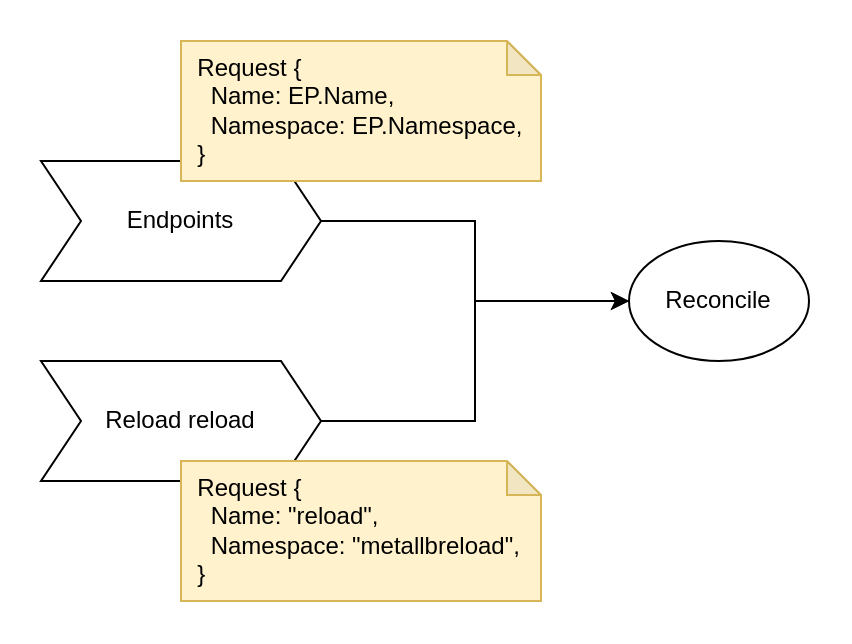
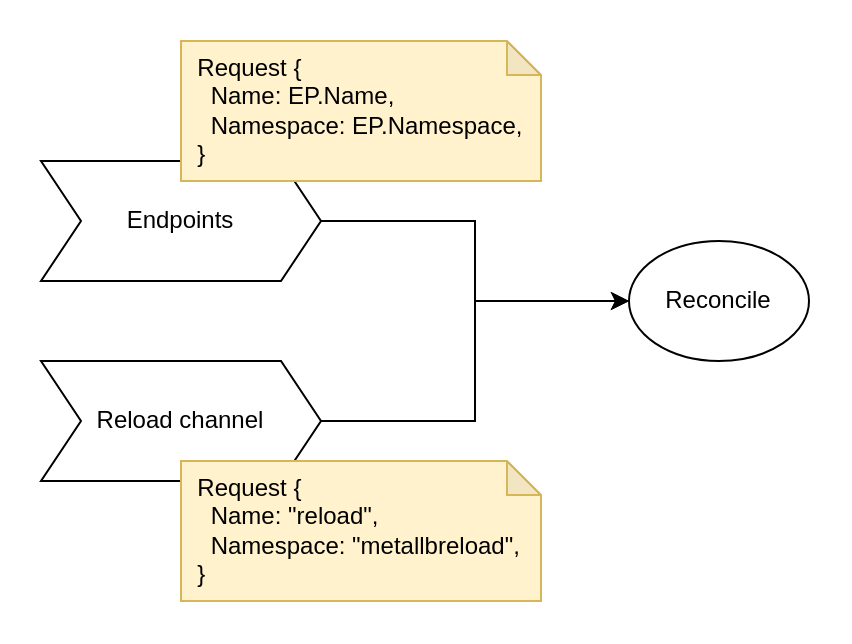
node "Reload reload": label "Reload reload" -> "Reload channel"
